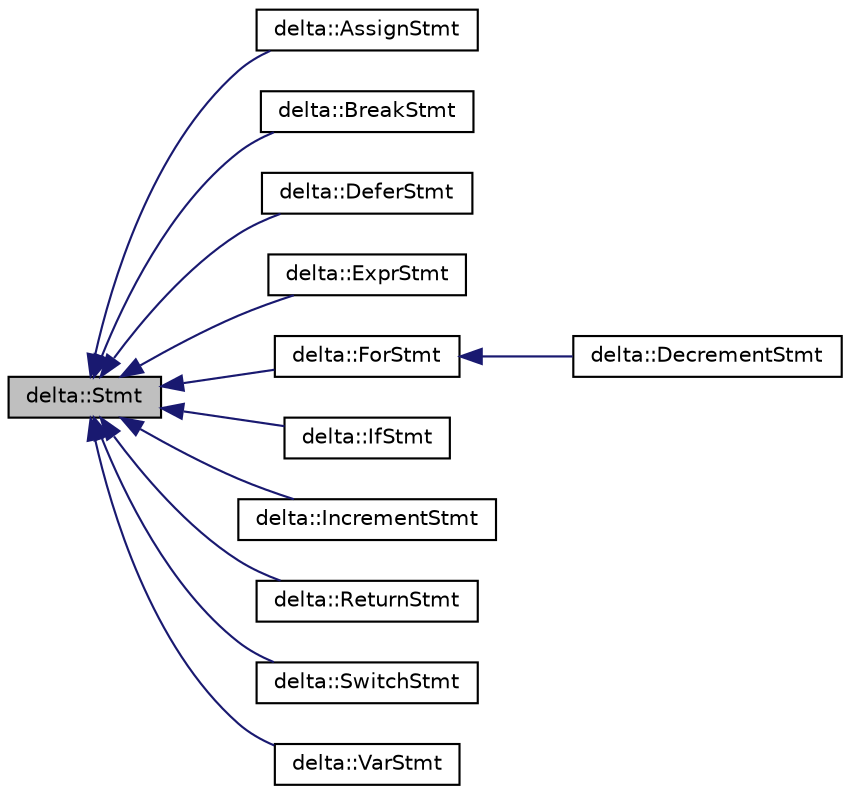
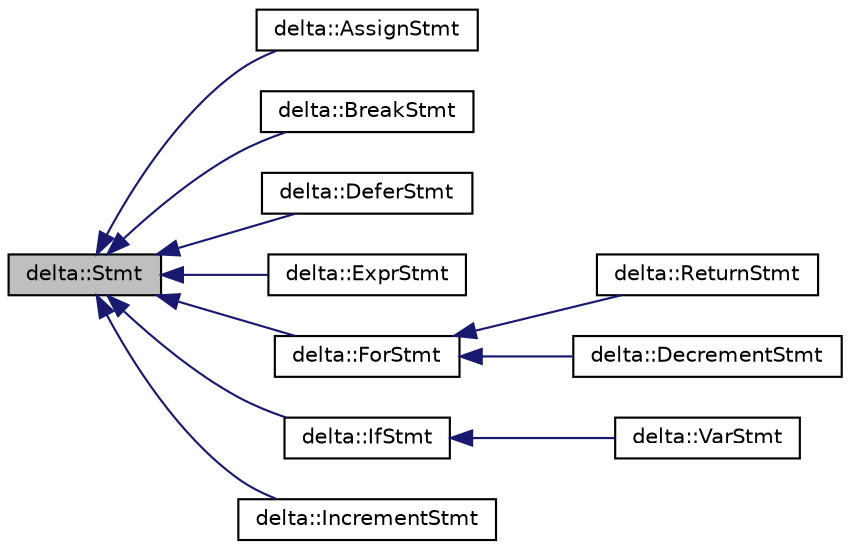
edge "delta::ReturnStmt" -> "delta::Stmt": now "delta::ReturnStmt" -> "delta::ForStmt"
edge "delta::VarStmt" -> "delta::Stmt": now "delta::VarStmt" -> "delta::IfStmt"
node "delta::SwitchStmt": removed
